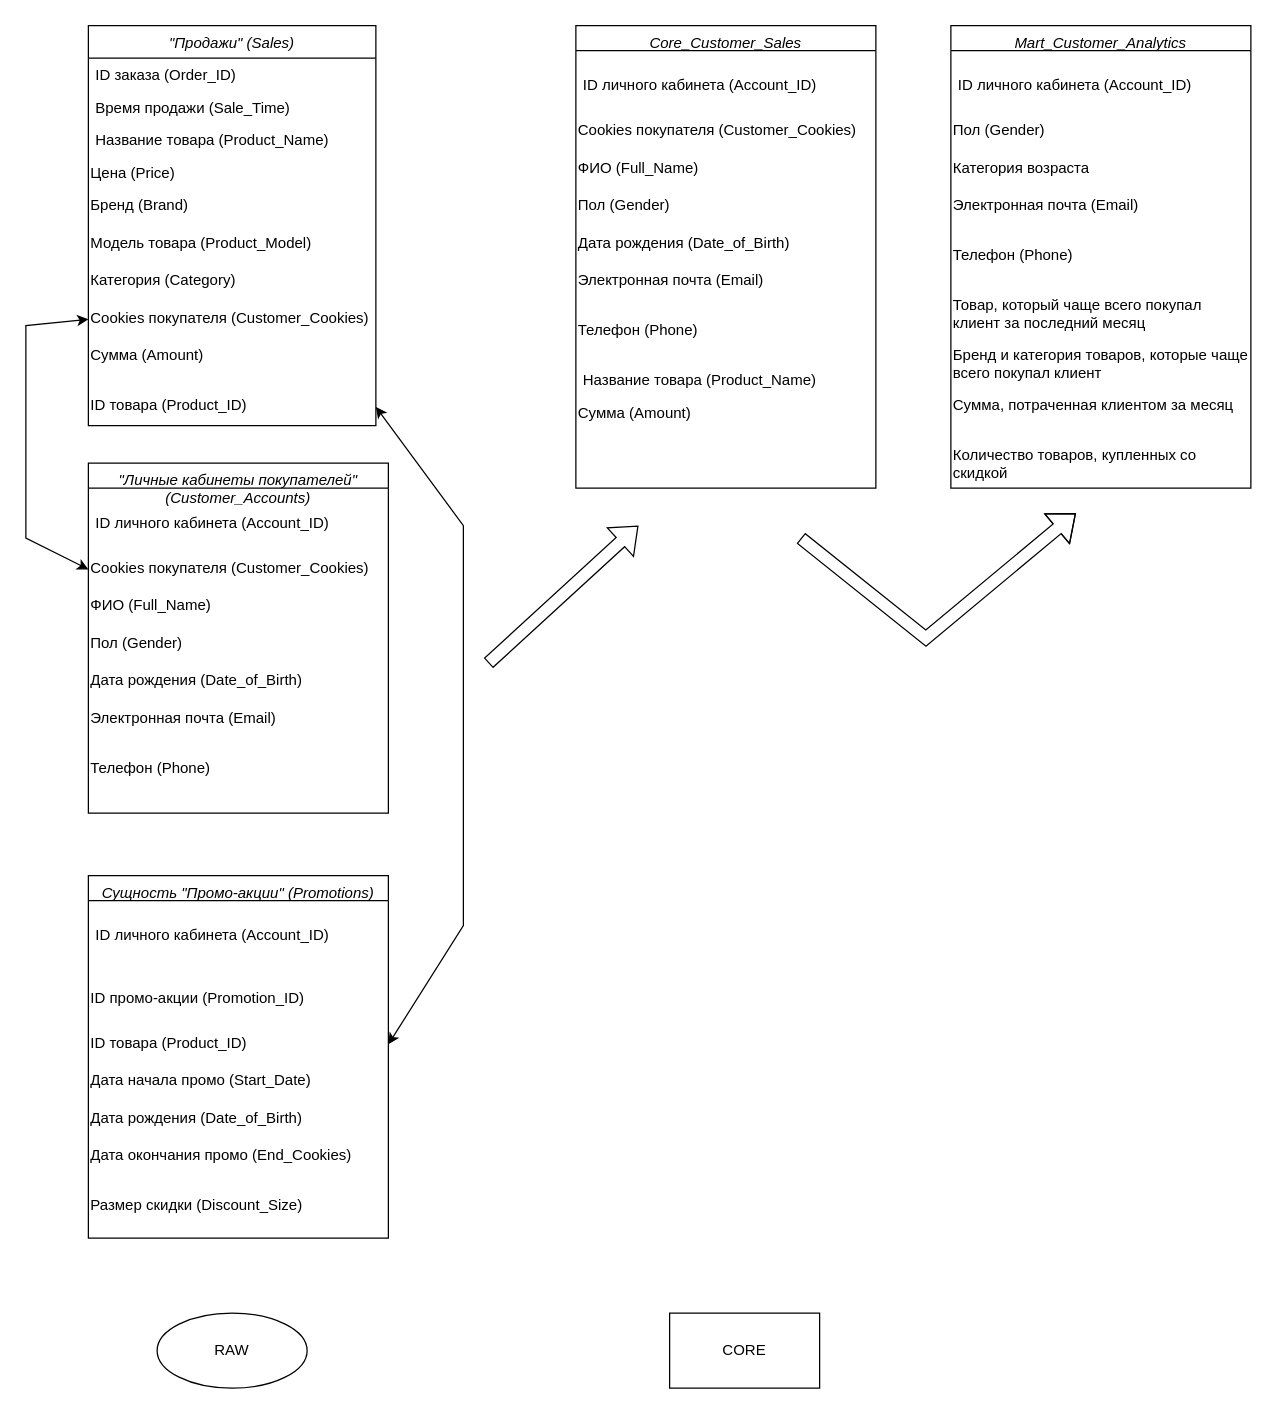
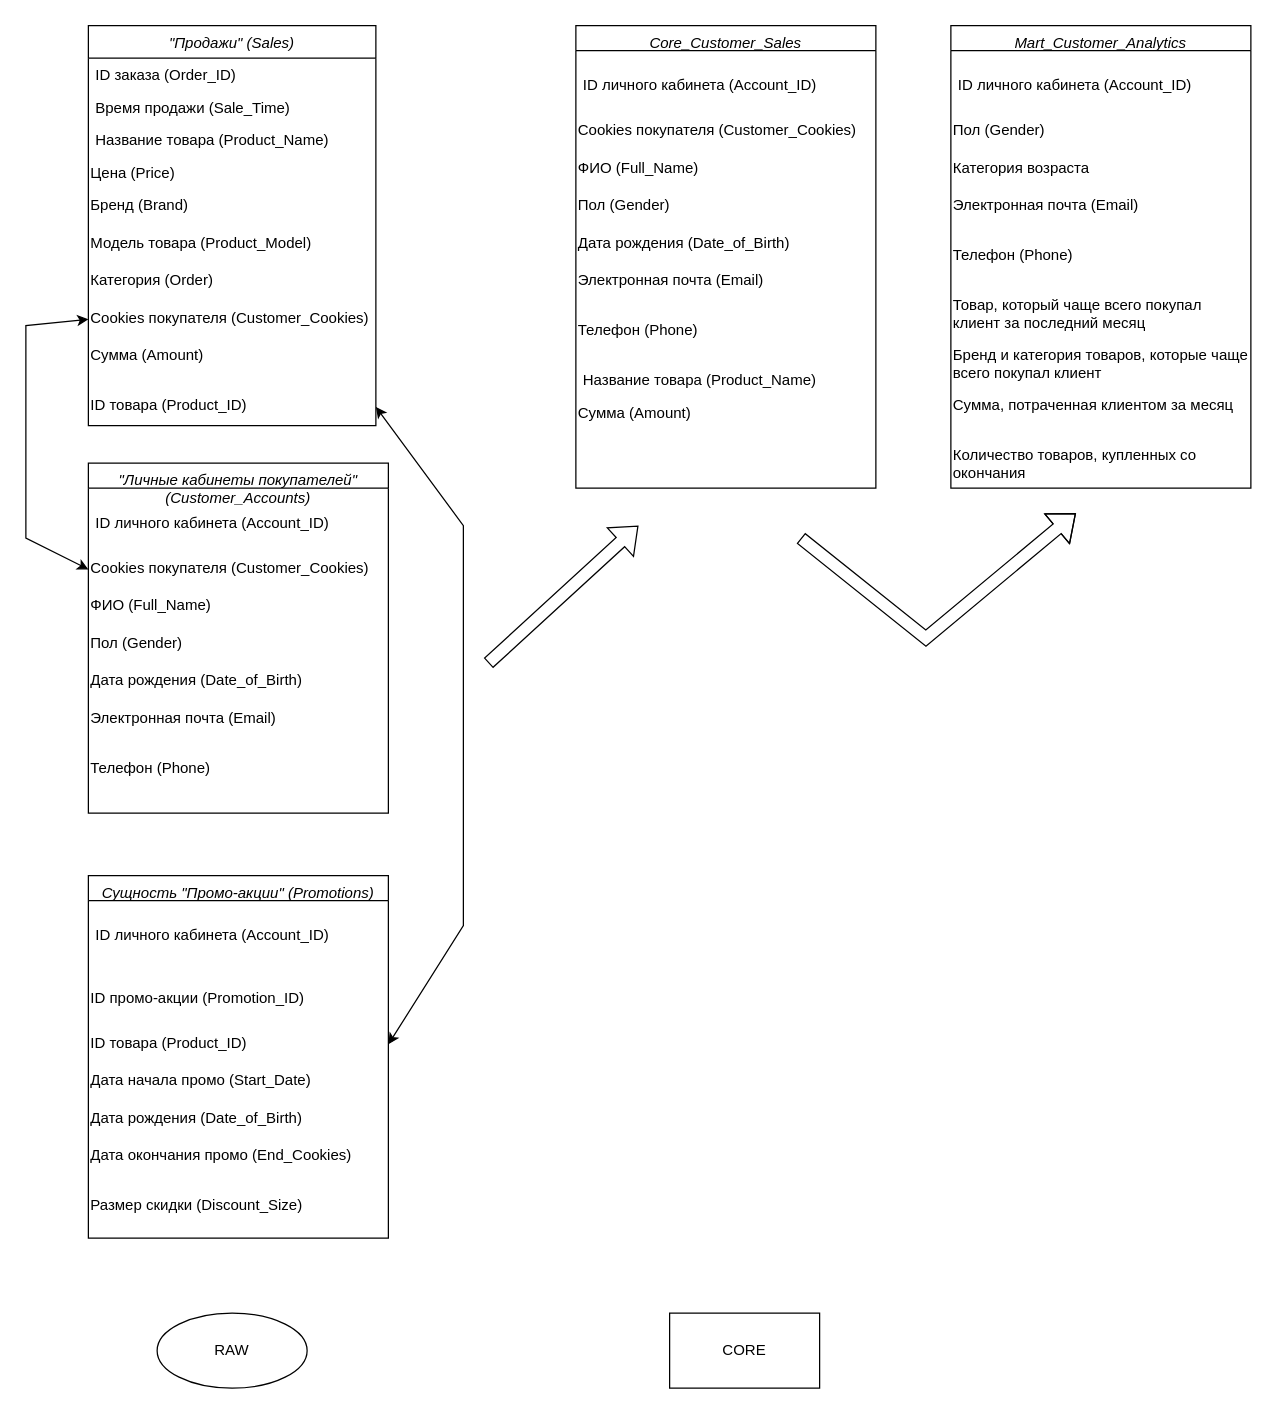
node "Категория (Category)": label "Категория (Category)" -> "Категория (Order)"
node "Количество товаров, купленных со скидкой": label "Количество товаров, купленных со скидкой" -> "Количество товаров, купленных со окончания"
